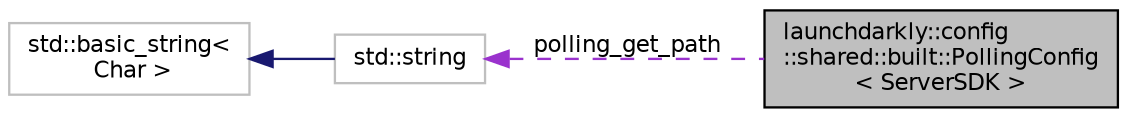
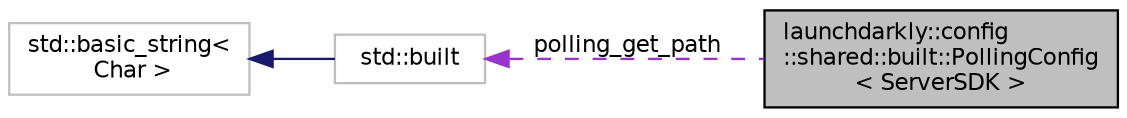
node "std::string": label "std::string" -> "std::built"
